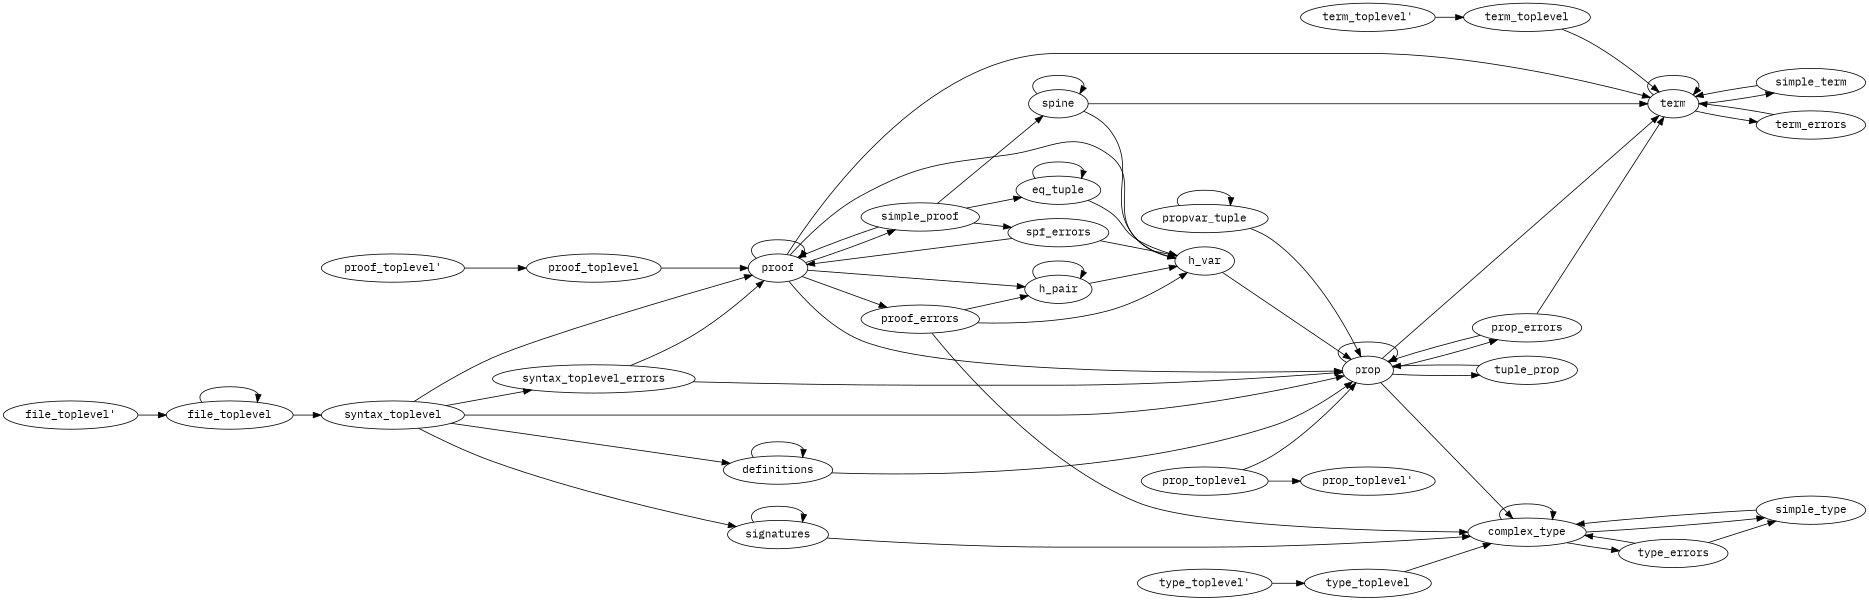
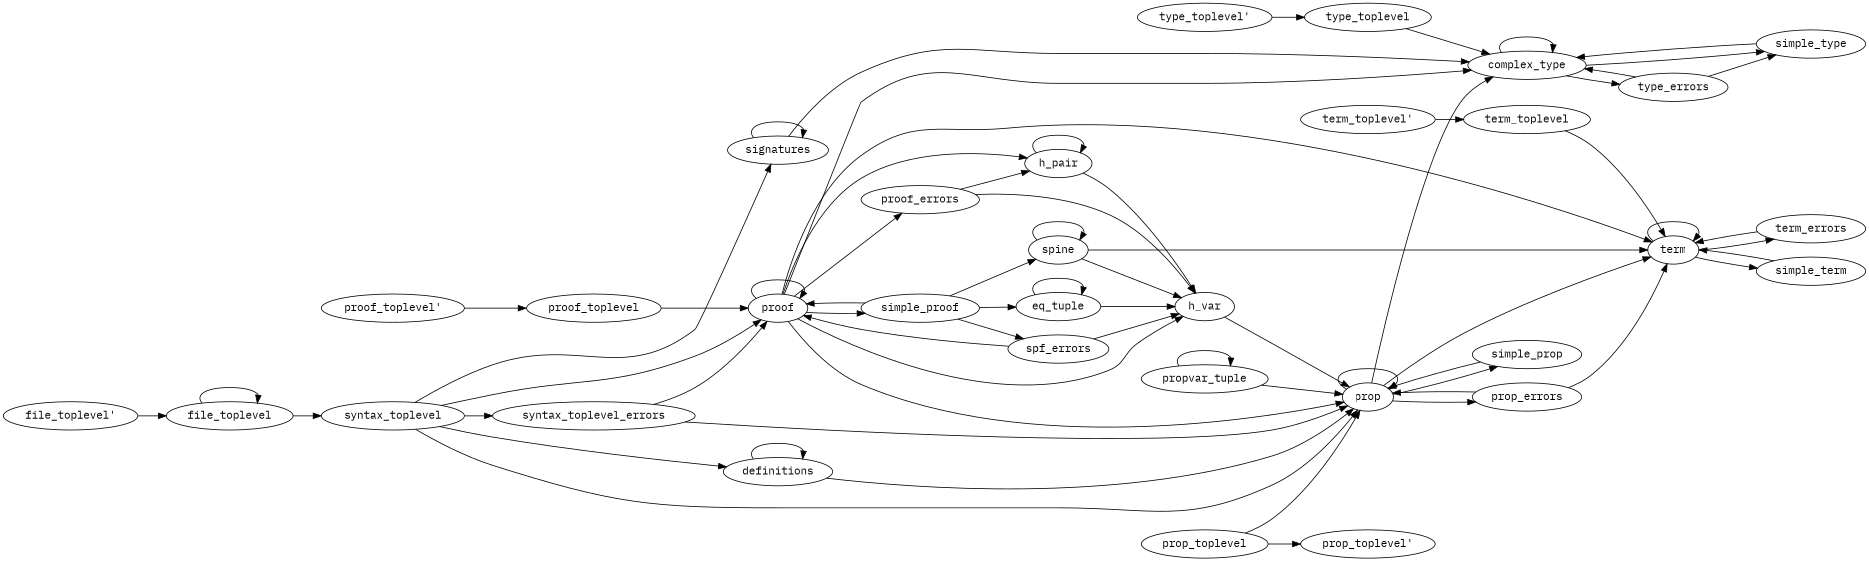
node "tuple_prop": label "tuple_prop" -> "simple_prop"
edge "proof_errors" -> "complex_type": now "proof" -> "complex_type"
